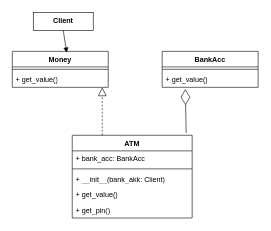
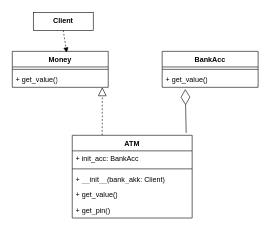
edge "Client" -> "Money": style solid -> dashed
node "+ bank_acc: BankAcc": label "+ bank_acc: BankAcc" -> "+ init_acc: BankAcc"
